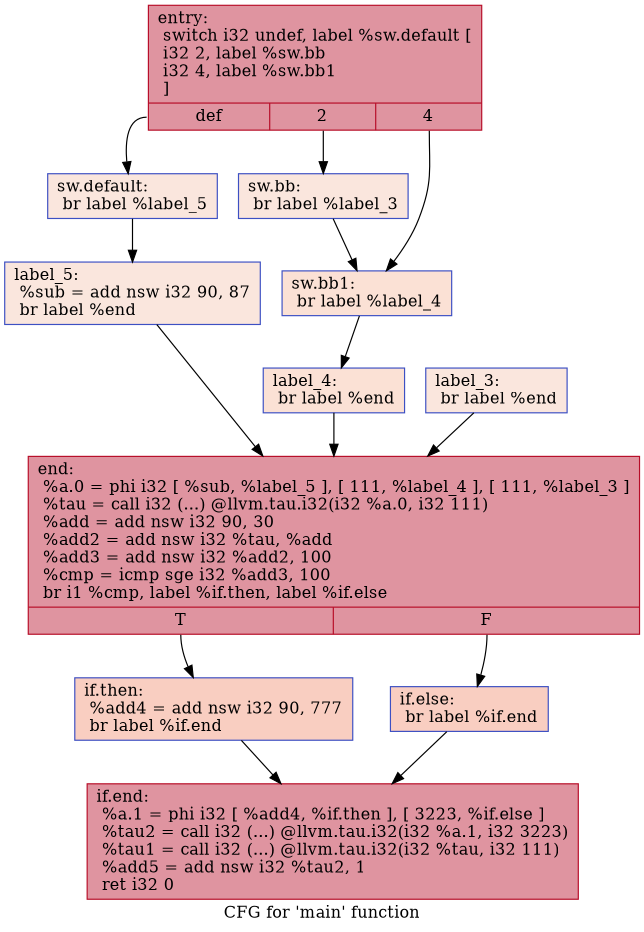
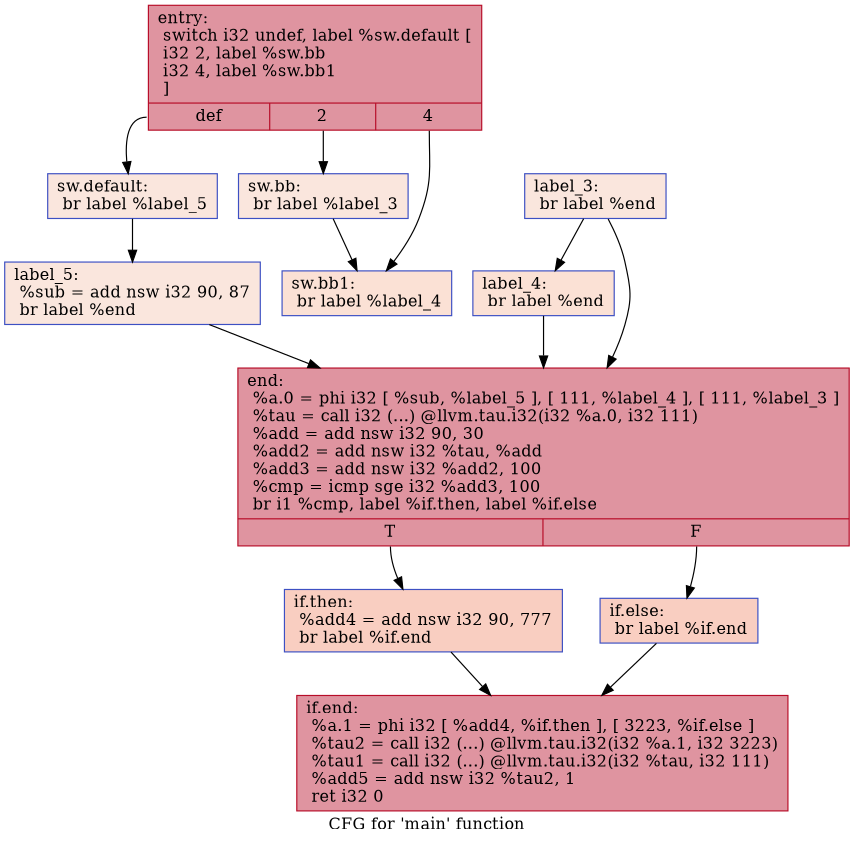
edge "sw.bb1:" -> "label_4:": now "label_3:" -> "label_4:"
